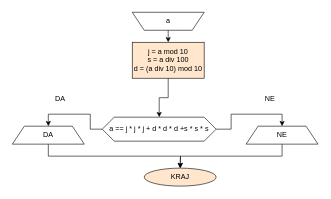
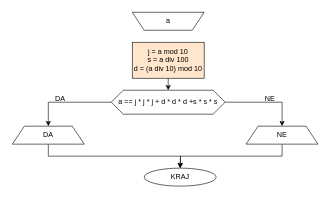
edge "a" -> "j = a mod 10 s = a div 100 d = (a div 10) mod 10": removed
node "a == j * j * j + d * d * d +s * s * s": moved (159, 129) -> (168, 102)
node "KRAJ": fillcolor #ffe6cc -> #ffffff
